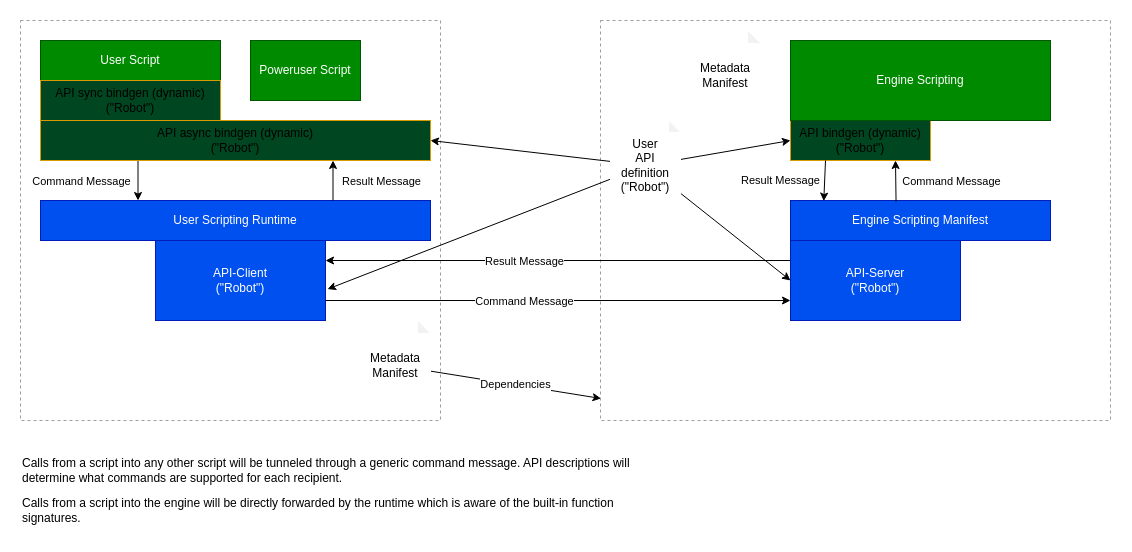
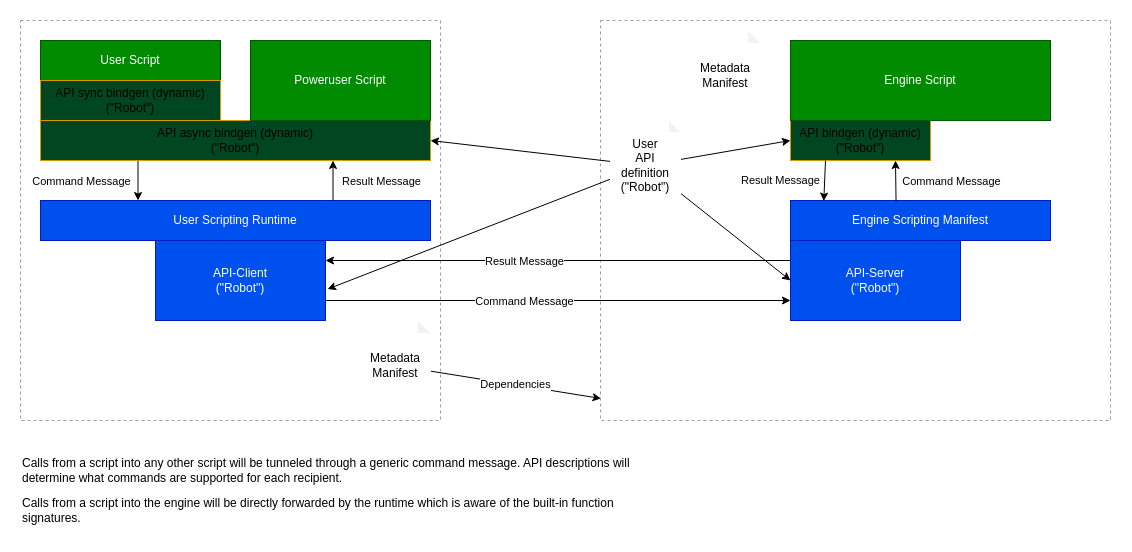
node "Poweruser Script": size 110x60 -> 180x80
node "Engine Scripting": label "Engine Scripting" -> "Engine Script"
